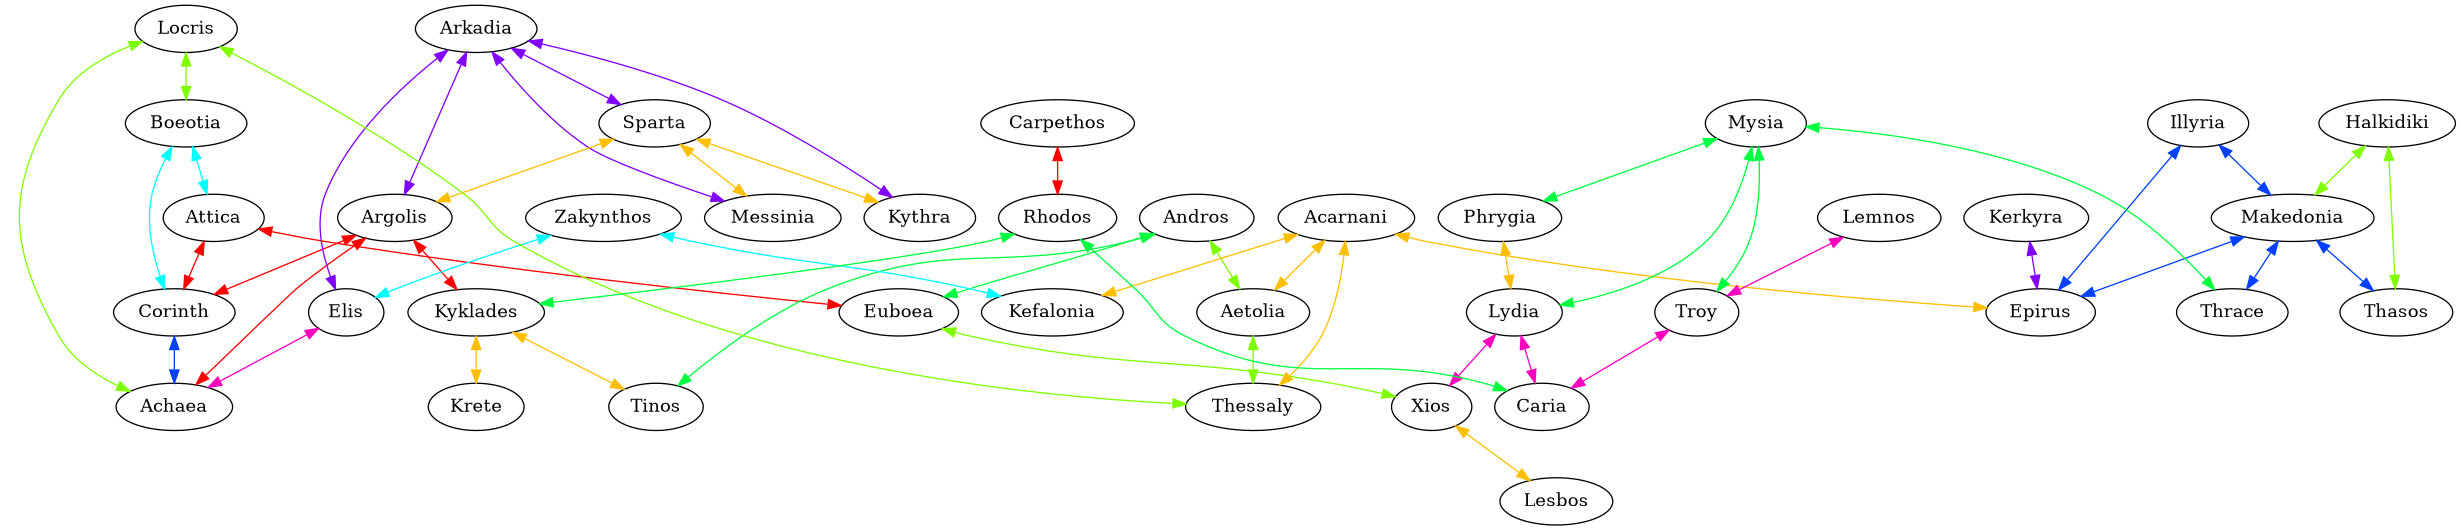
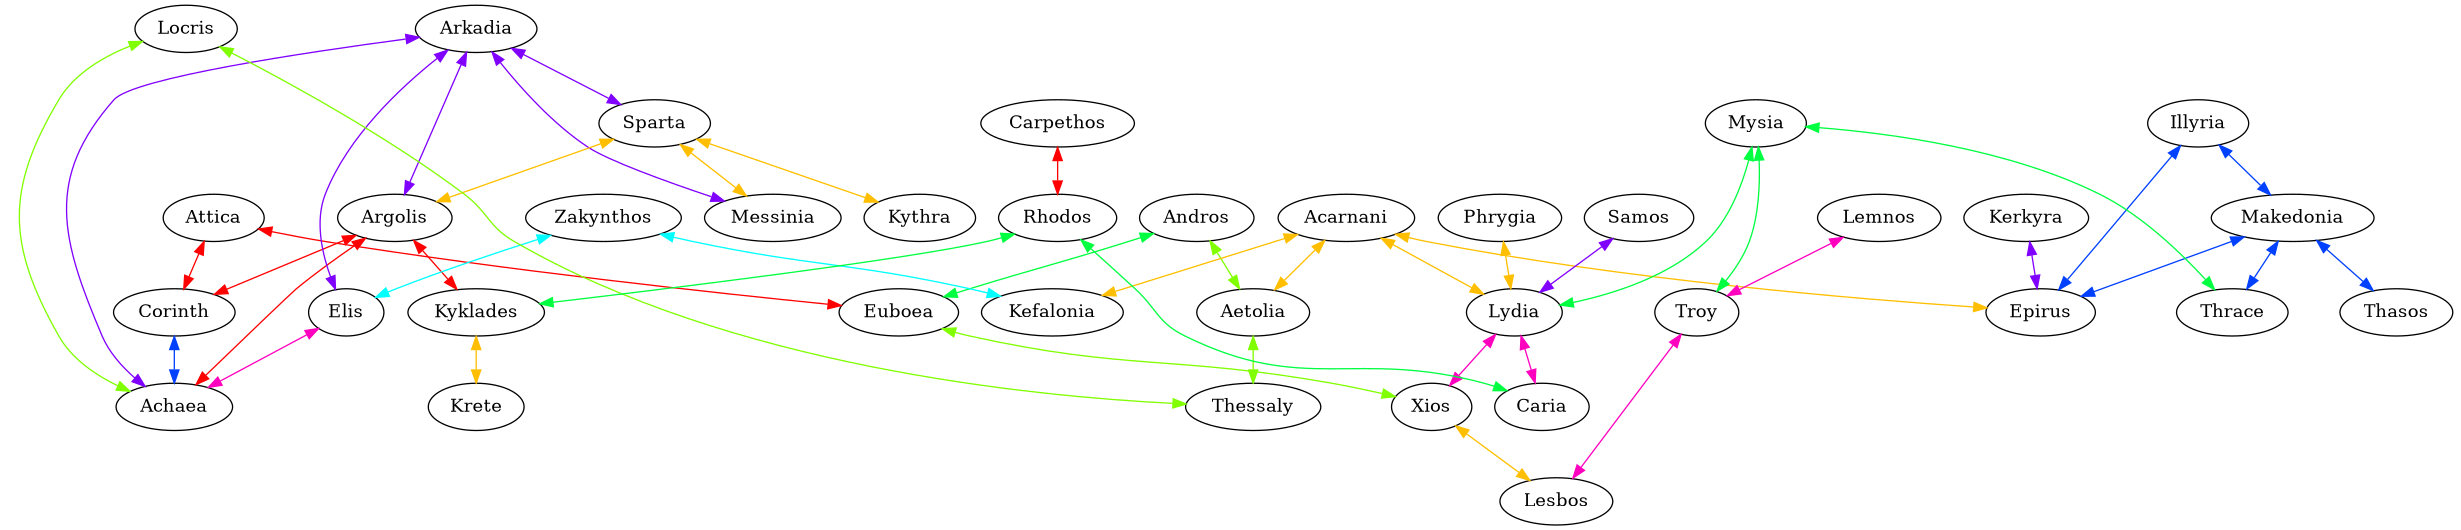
edge "Arkadia" -- "Kythra": now "Arkadia" -- "Achaea"
node "Boeotia": removed
node "Halkidiki": removed
edge "Mysia" -- "Phrygia": removed
node "Samos": added
edge "Acarnani" -- "Thessaly": now "Acarnani" -- "Lydia"
edge "Troy" -- "Caria": now "Troy" -- "Lesbos"
node "Tinos": removed
